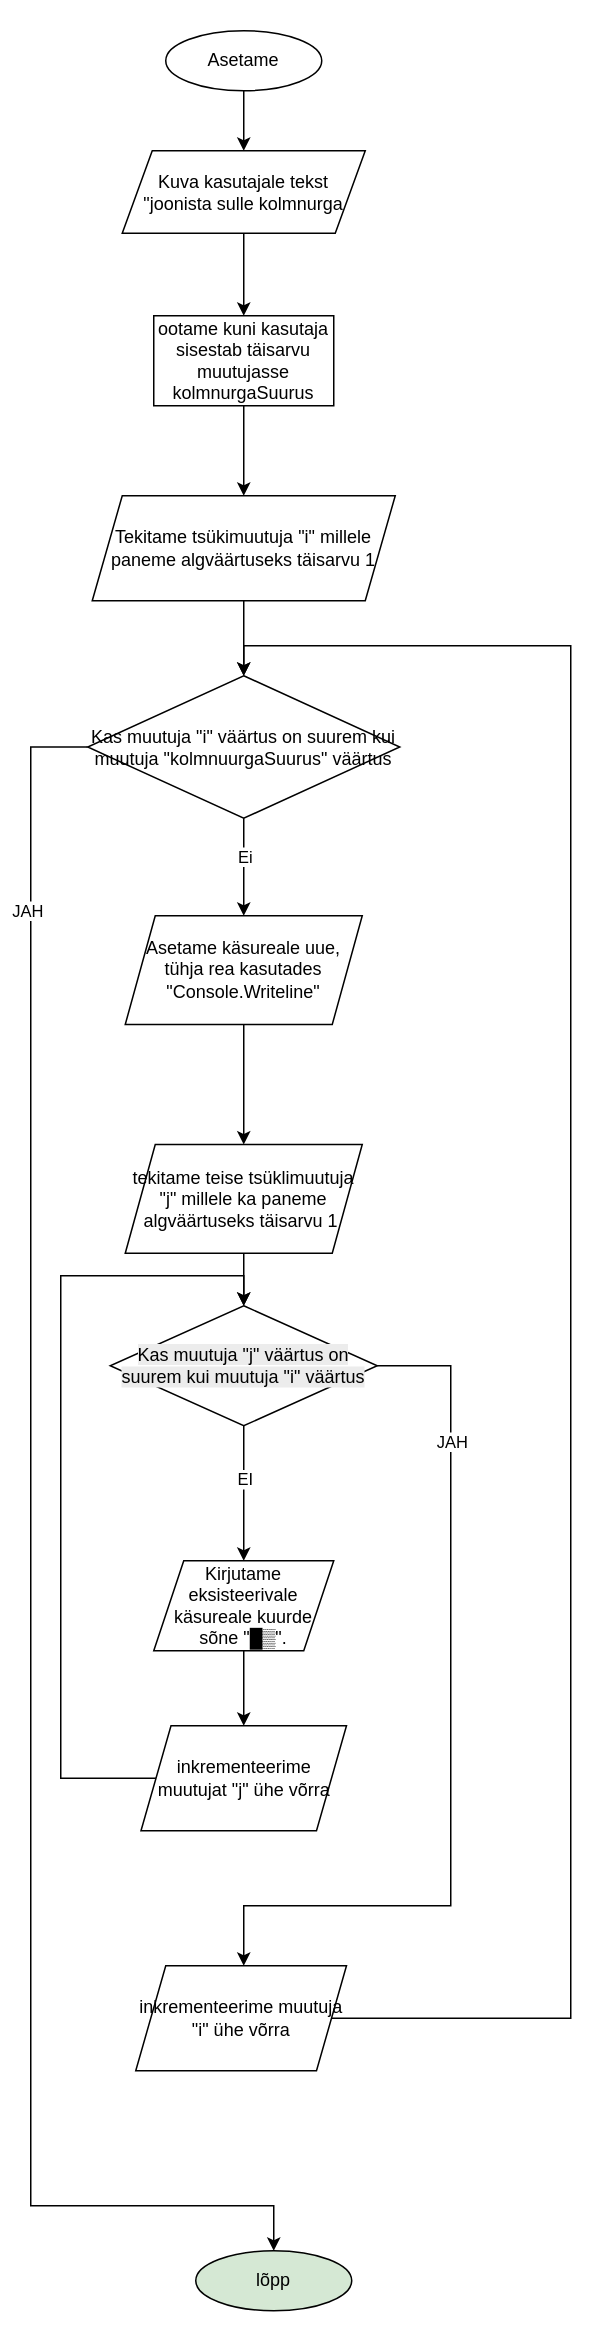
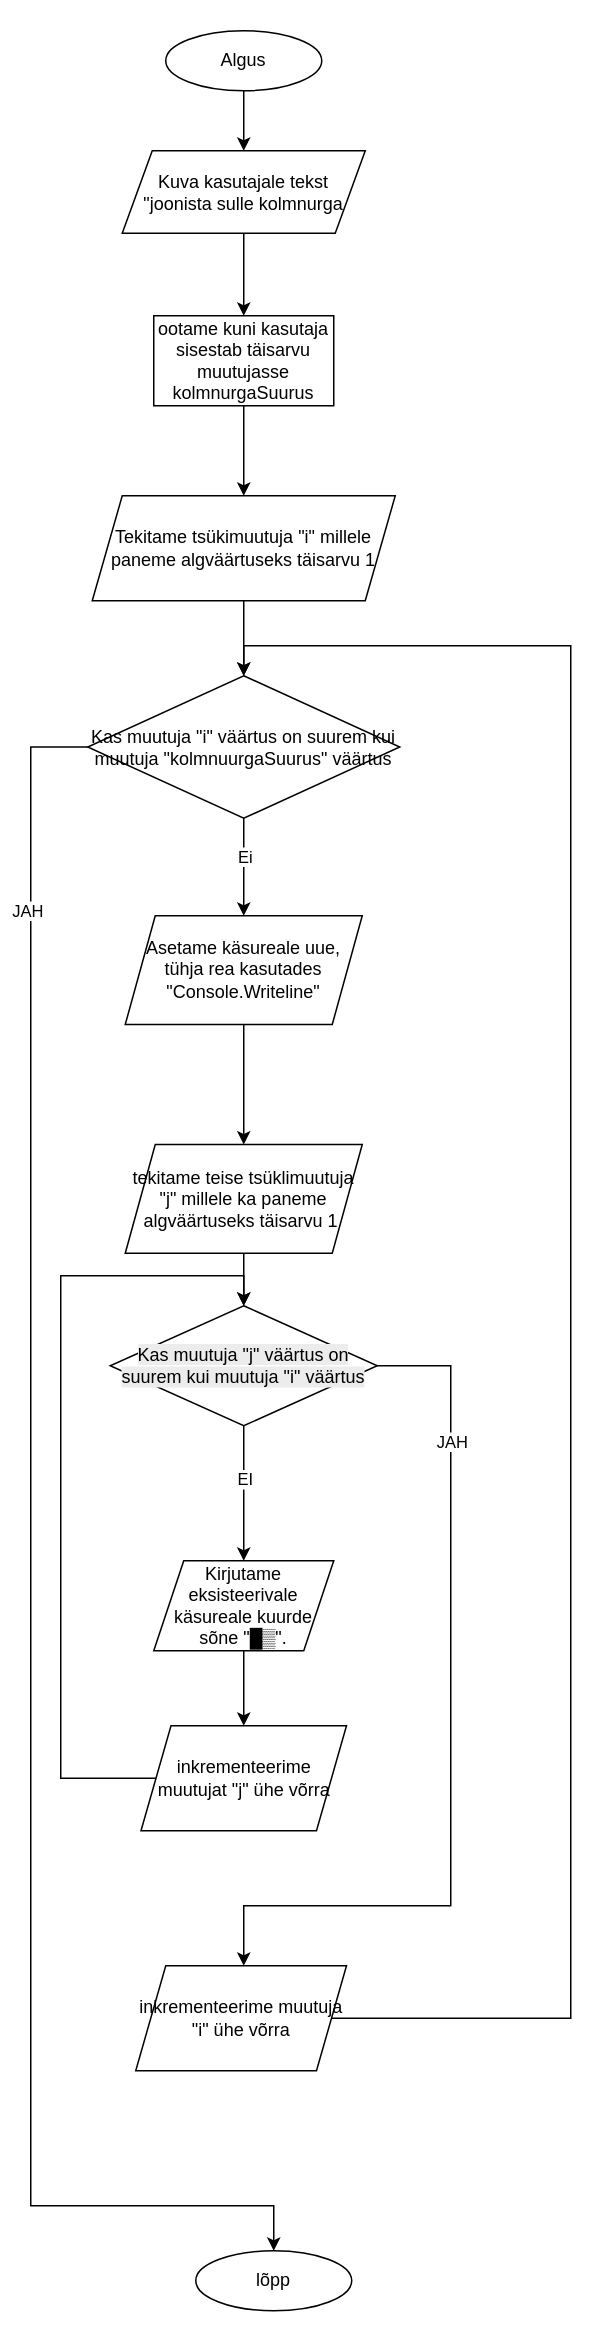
node "Asetame": label "Asetame" -> "Algus"
node "lõpp": fillcolor #d5e8d4 -> #ffffff
